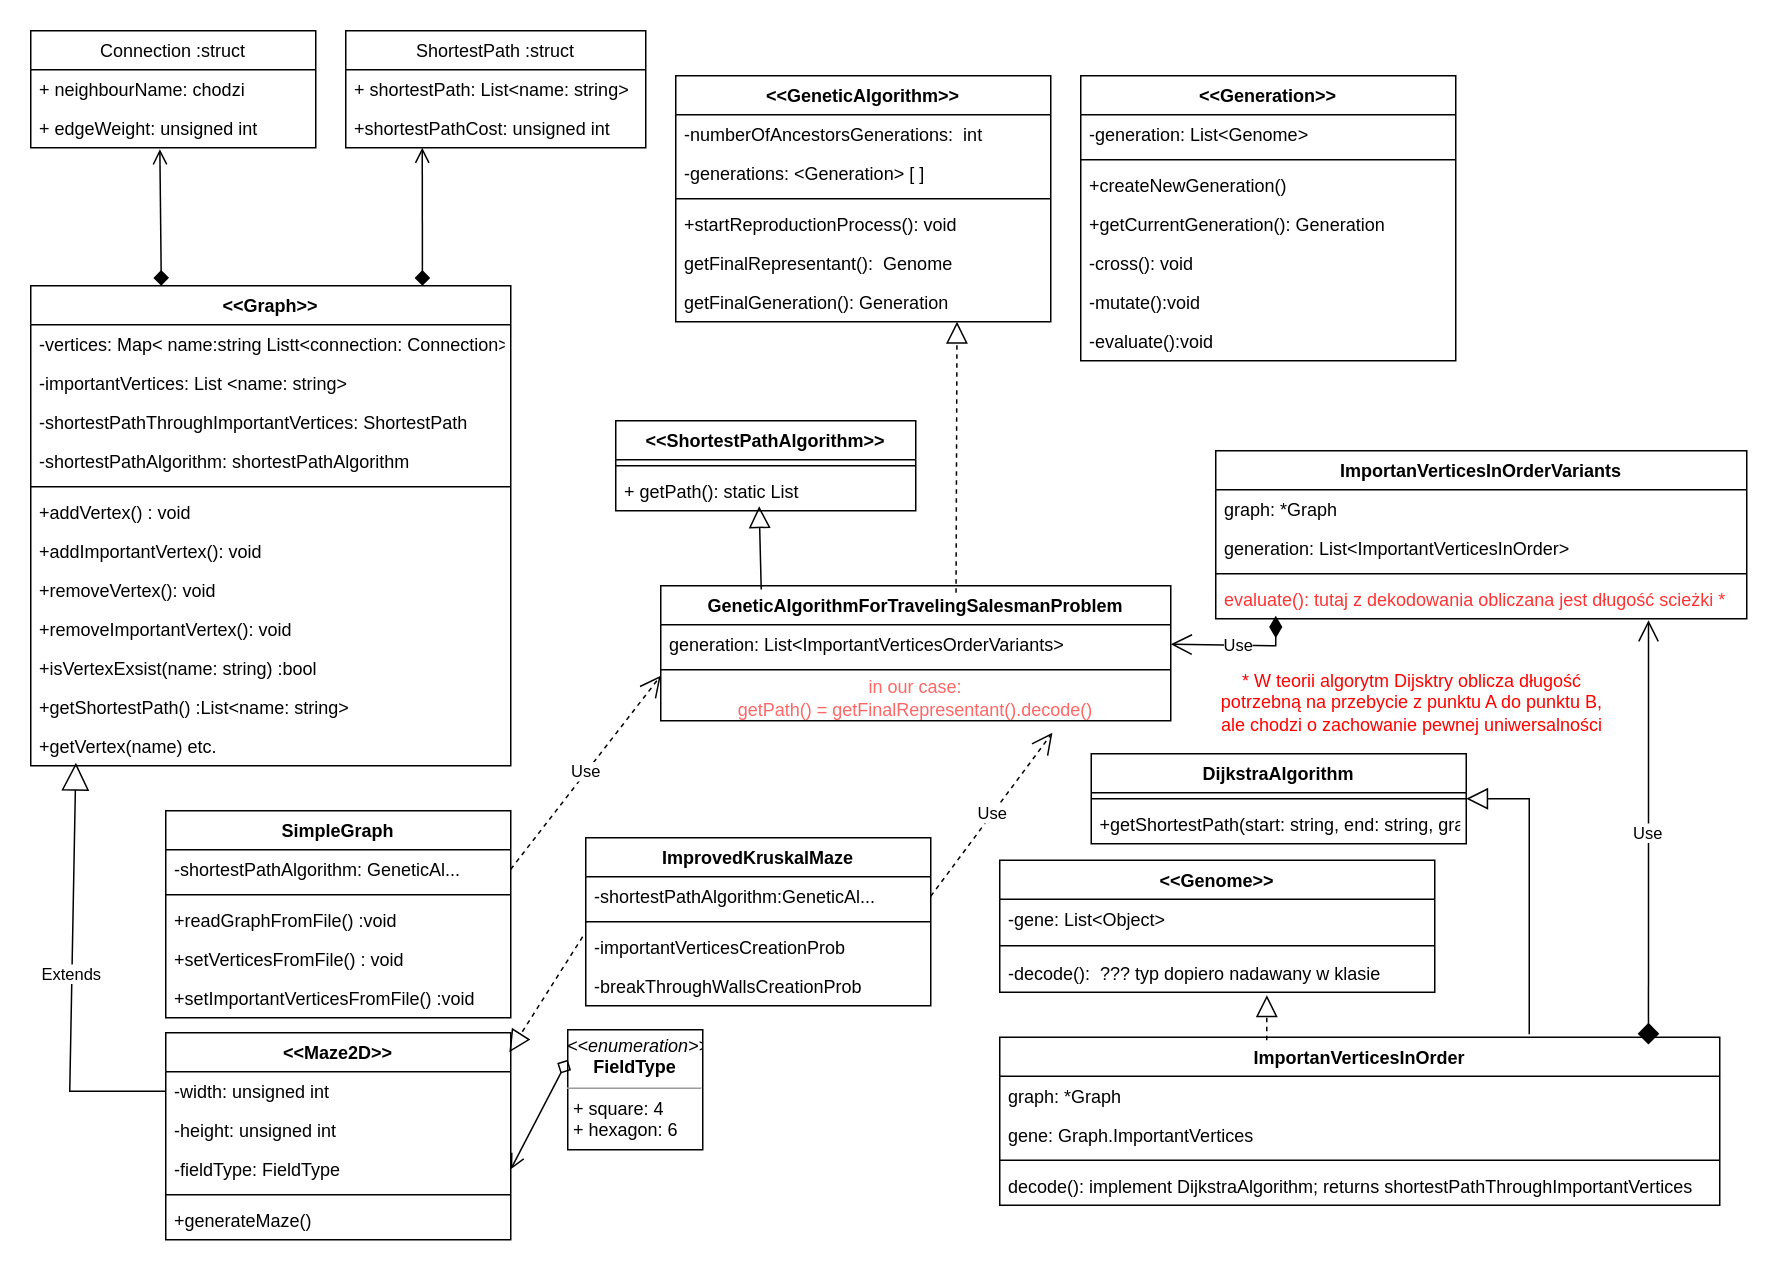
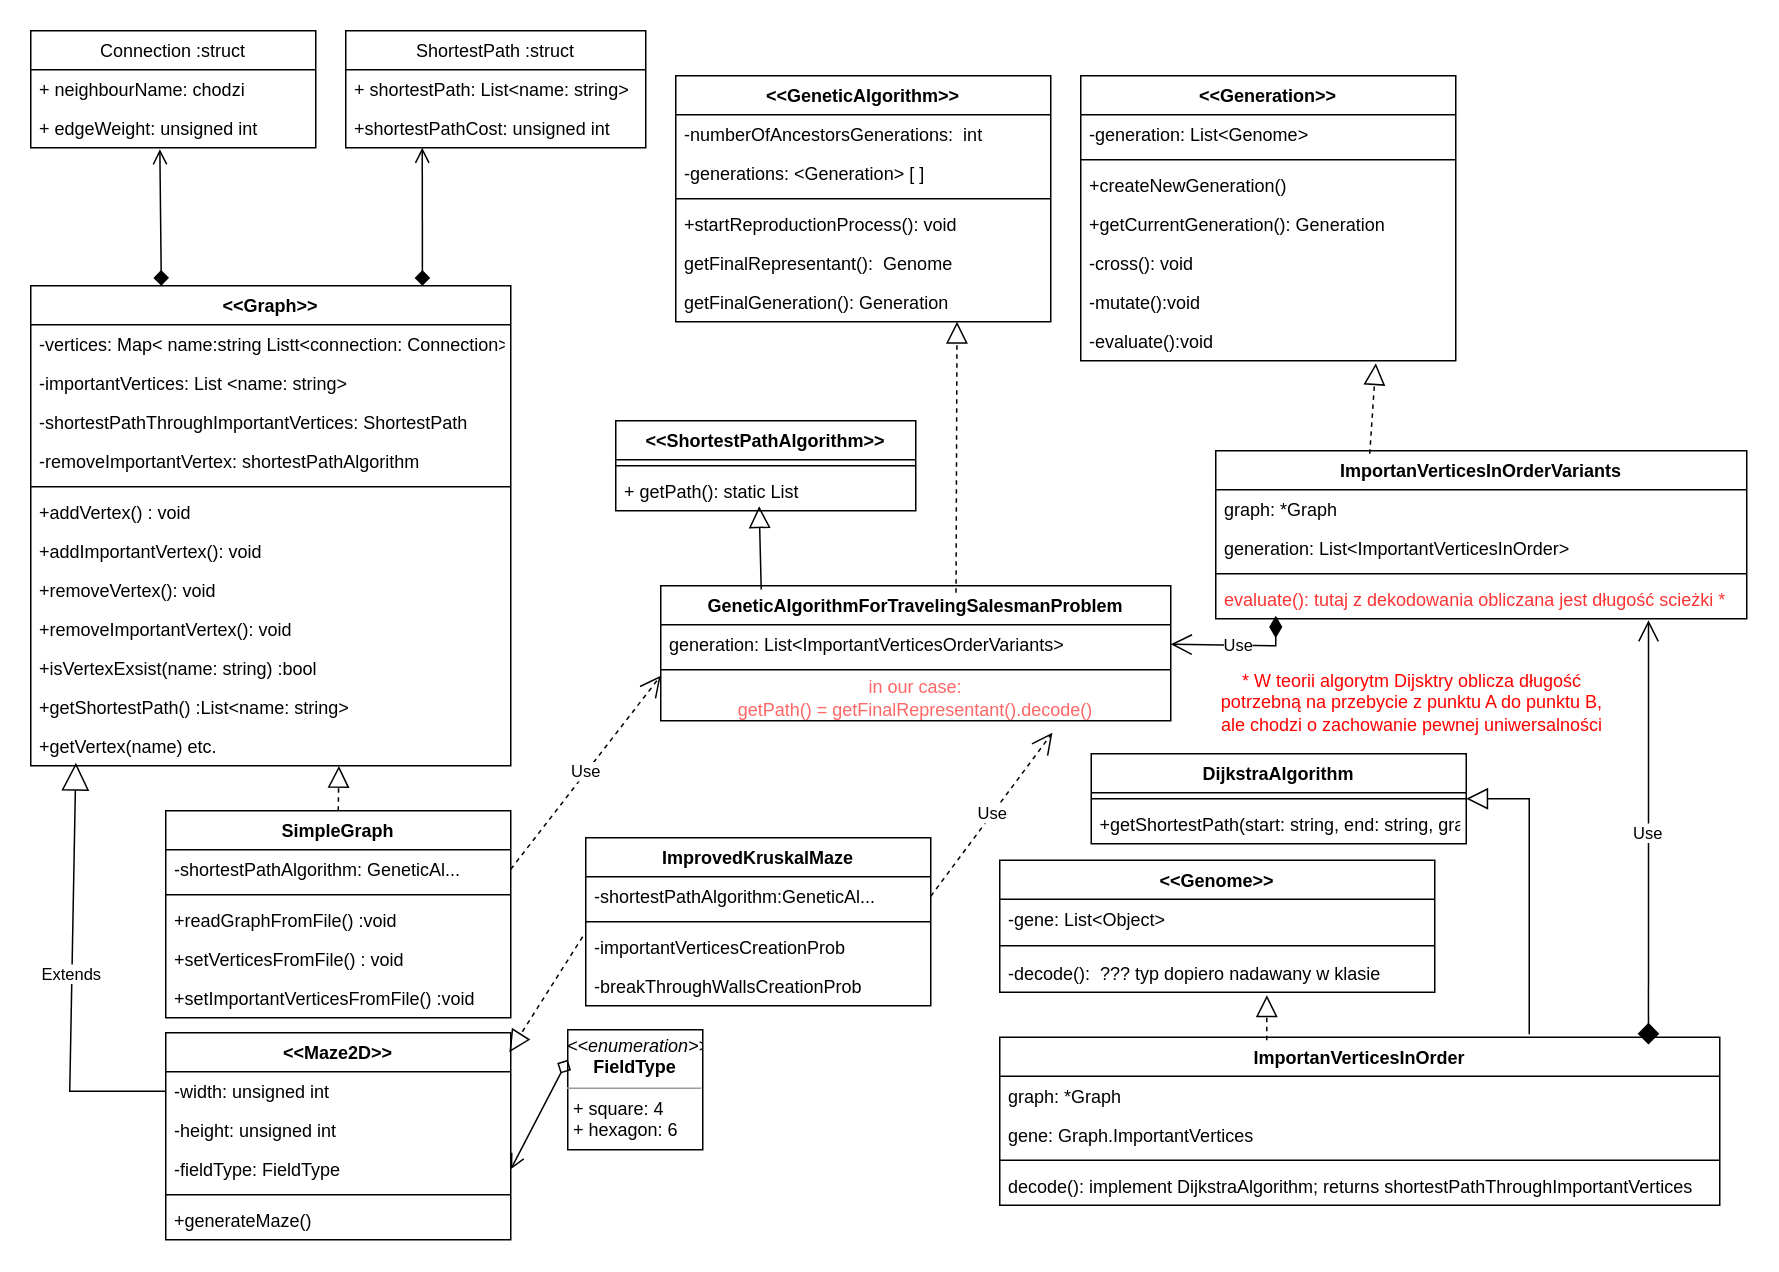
edge "ImportanVerticesInOrderVariants" -> "-evaluate():void": added
node "-shortestPathAlgorithm: shortestPathAlgorithm": label "-shortestPathAlgorithm: shortestPathAlgorithm" -> "-removeImportantVertex: shortestPathAlgorithm"
edge "SimpleGraph" -> "+getVertex(name) etc.": added
